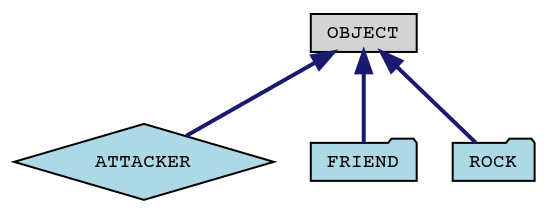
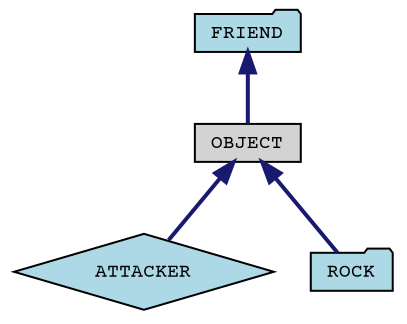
edge "FRIEND" -> "OBJECT": reversed
